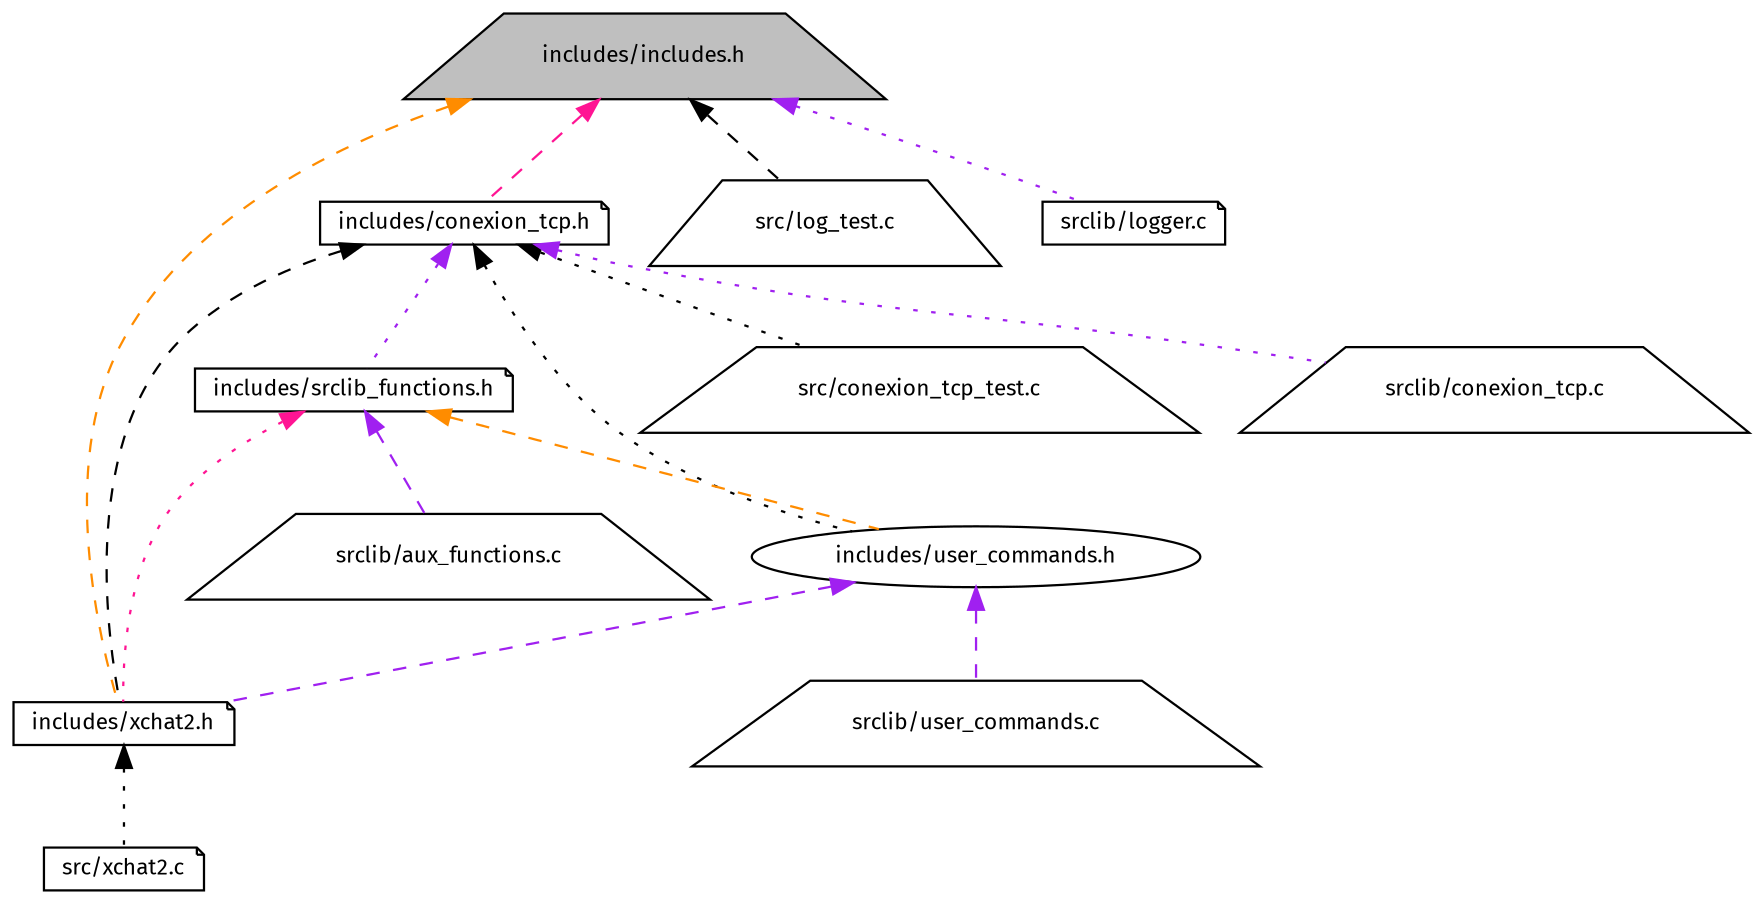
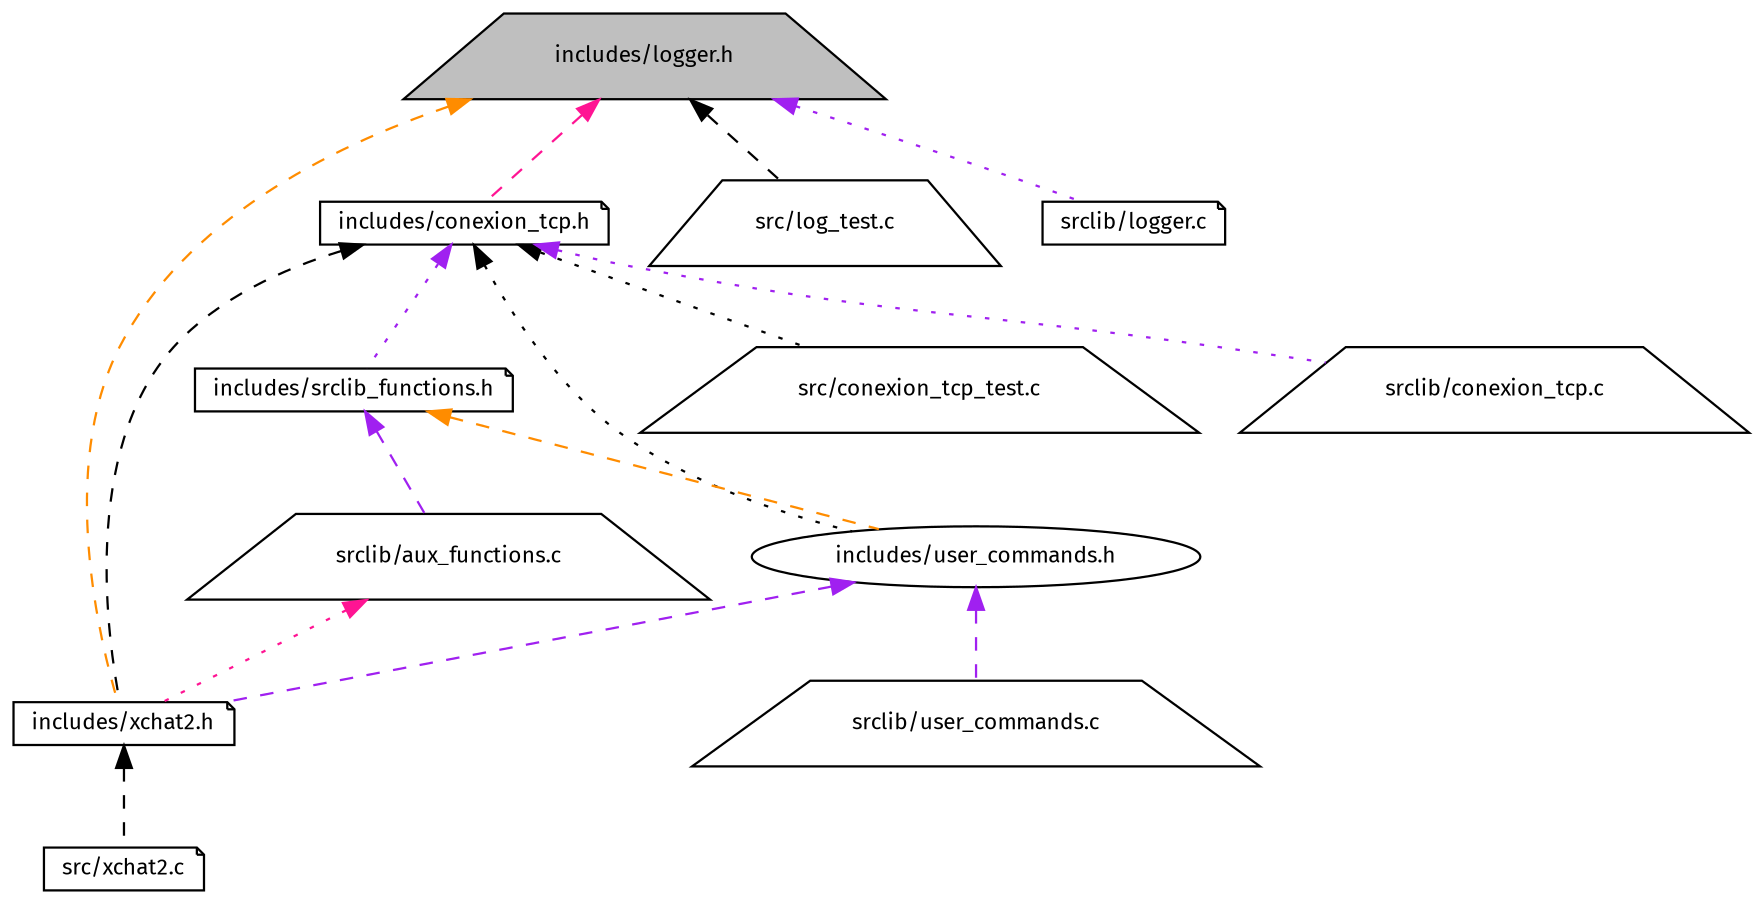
node "includes/includes.h": label "includes/includes.h" -> "includes/logger.h"
edge "includes/xchat2.h" -> "includes/srclib_functions.h": now "includes/xchat2.h" -> "srclib/aux_functions.c"
edge "src/xchat2.c" -> "includes/xchat2.h": style dotted -> dashed
